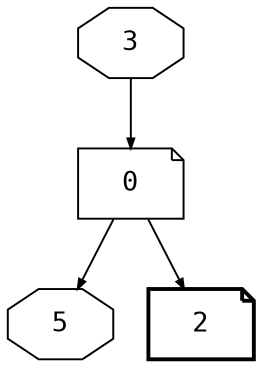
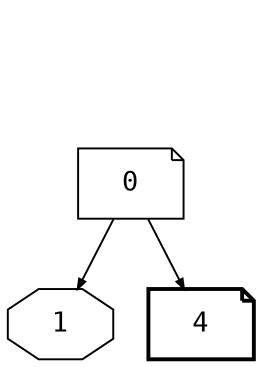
node "3": removed
node "5": label "5" -> "1"
node "2": label "2" -> "4"
